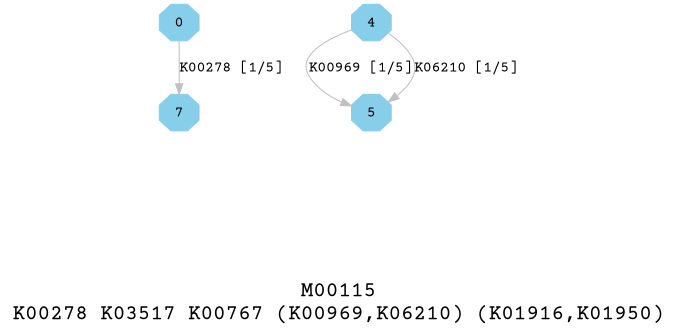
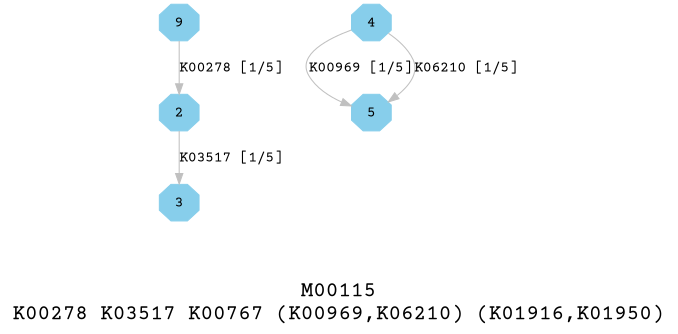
node "0": label "0" -> "9"
node "7": label "7" -> "2"
node "3": added
